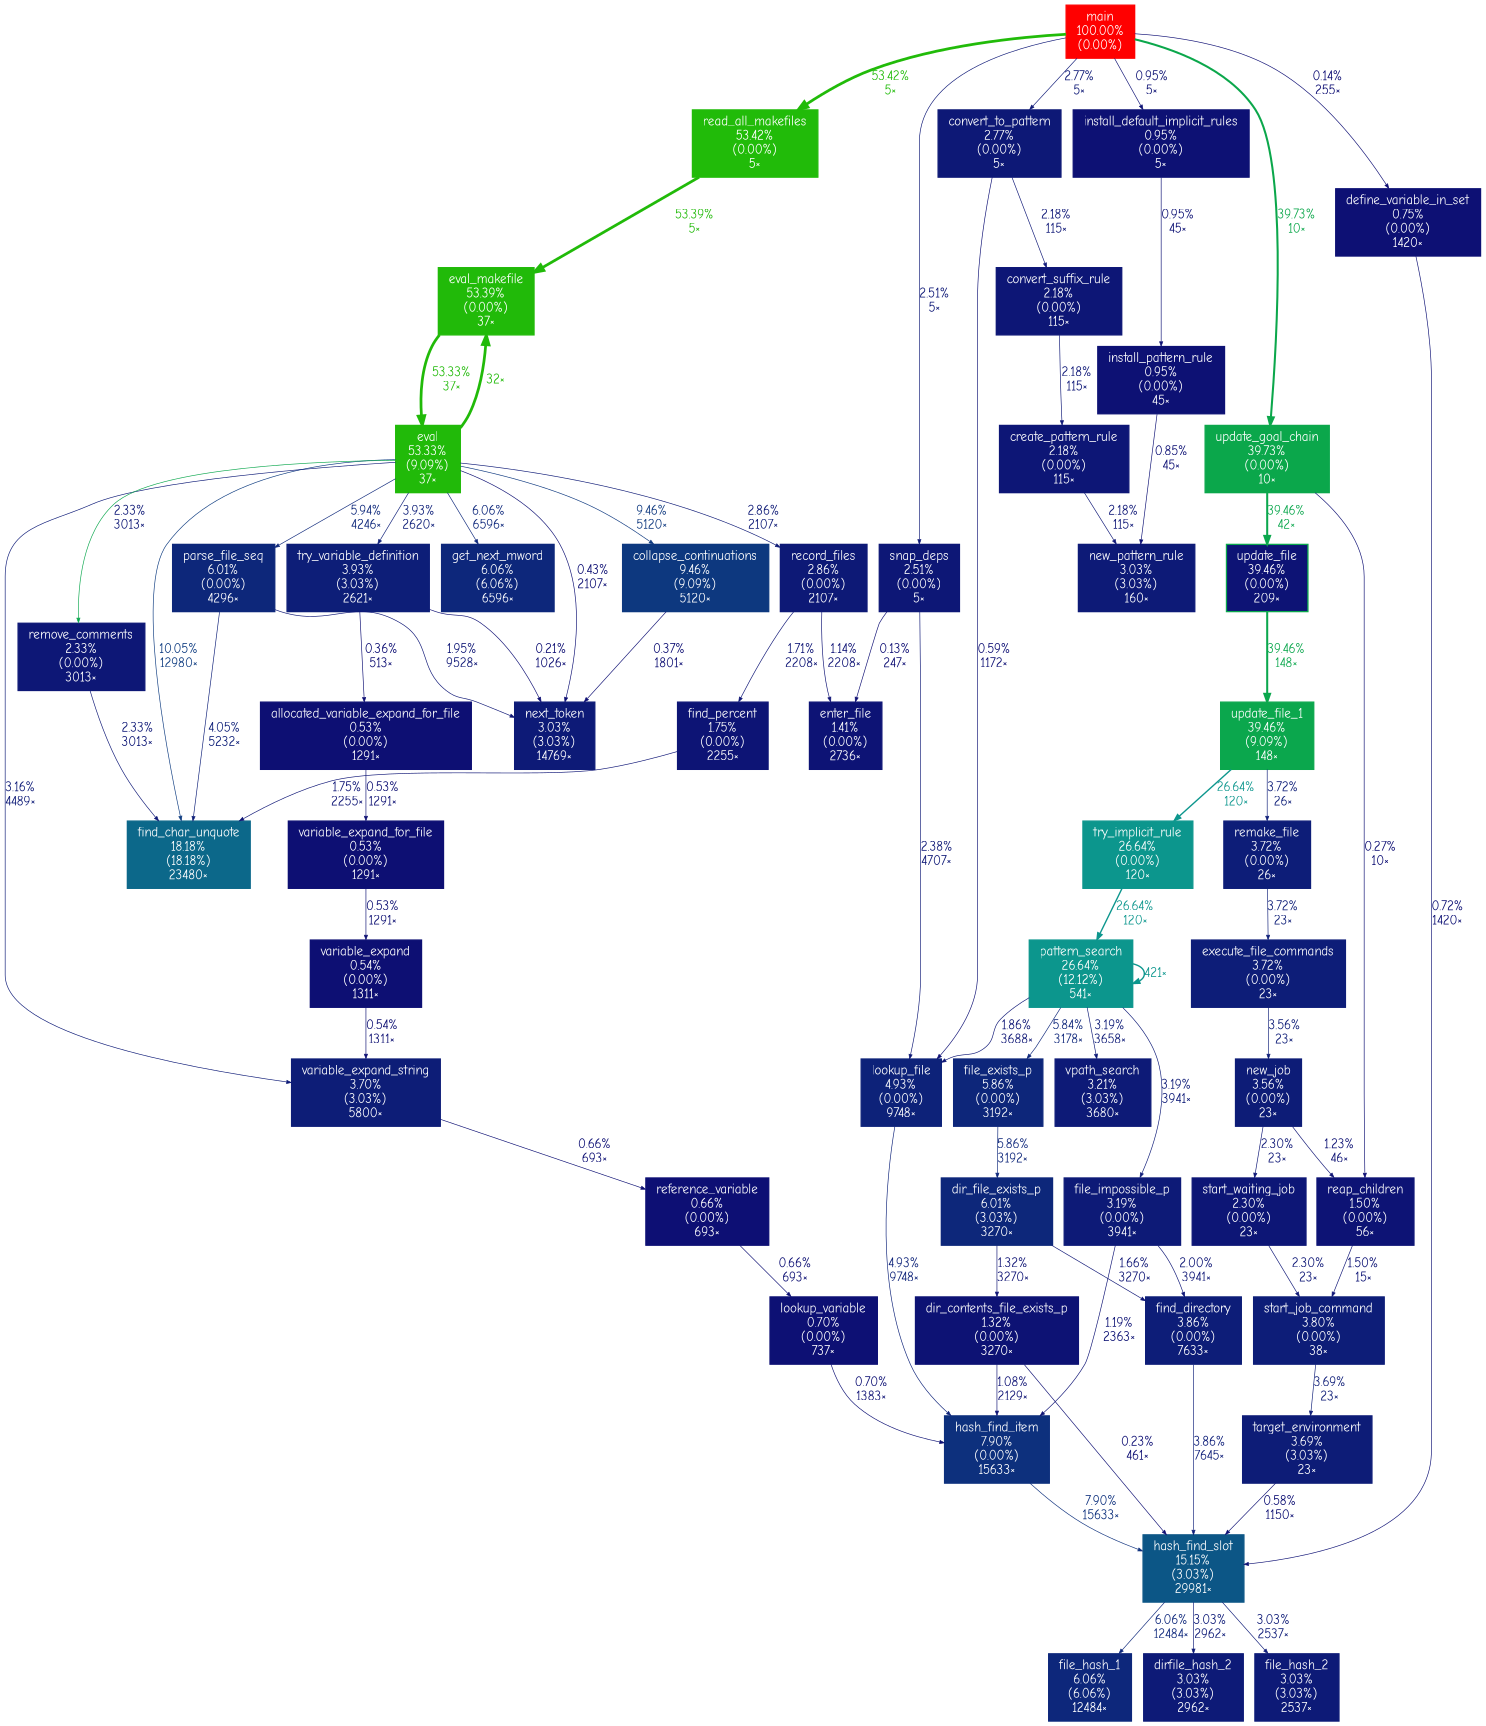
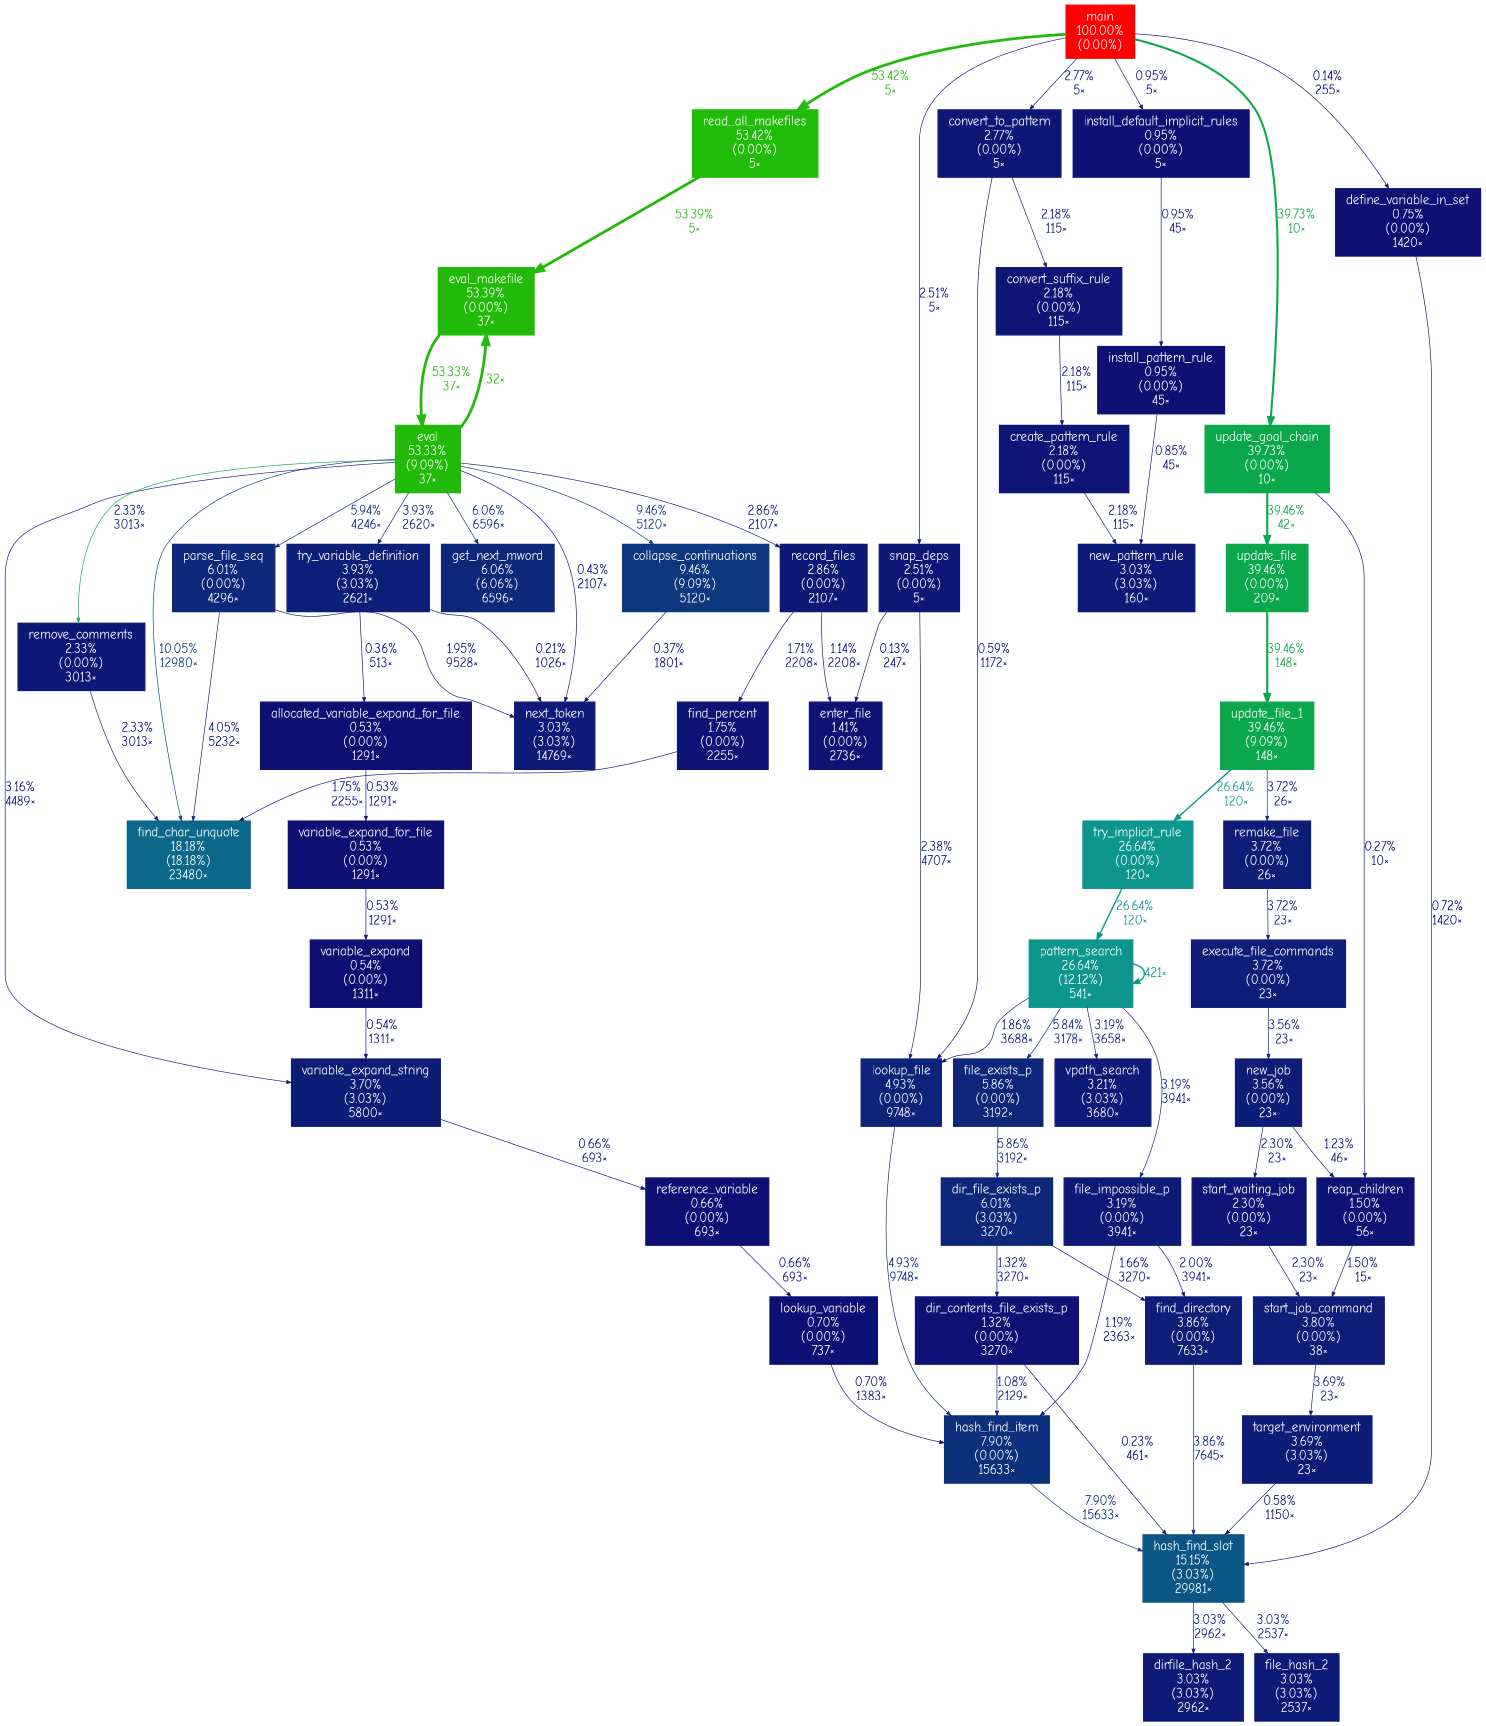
node "update_file 39.46% (0.00%) 209×": fillcolor #0d1375 -> #0ba74d
node "file_hash_1 6.06% (6.06%) 12484×": removed
